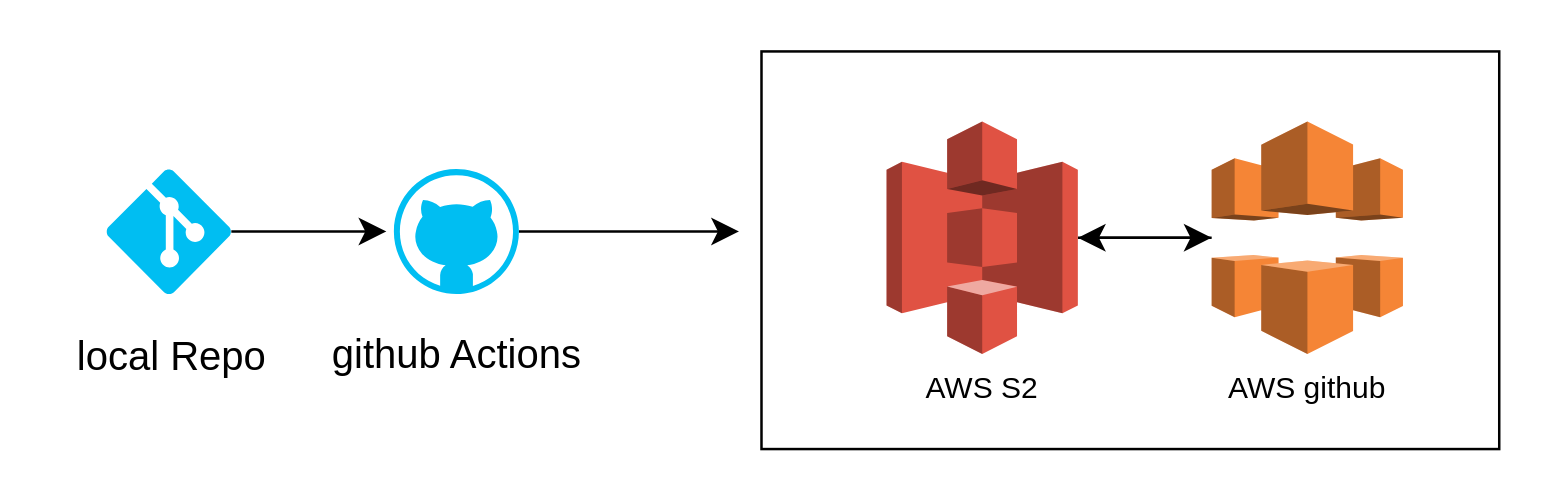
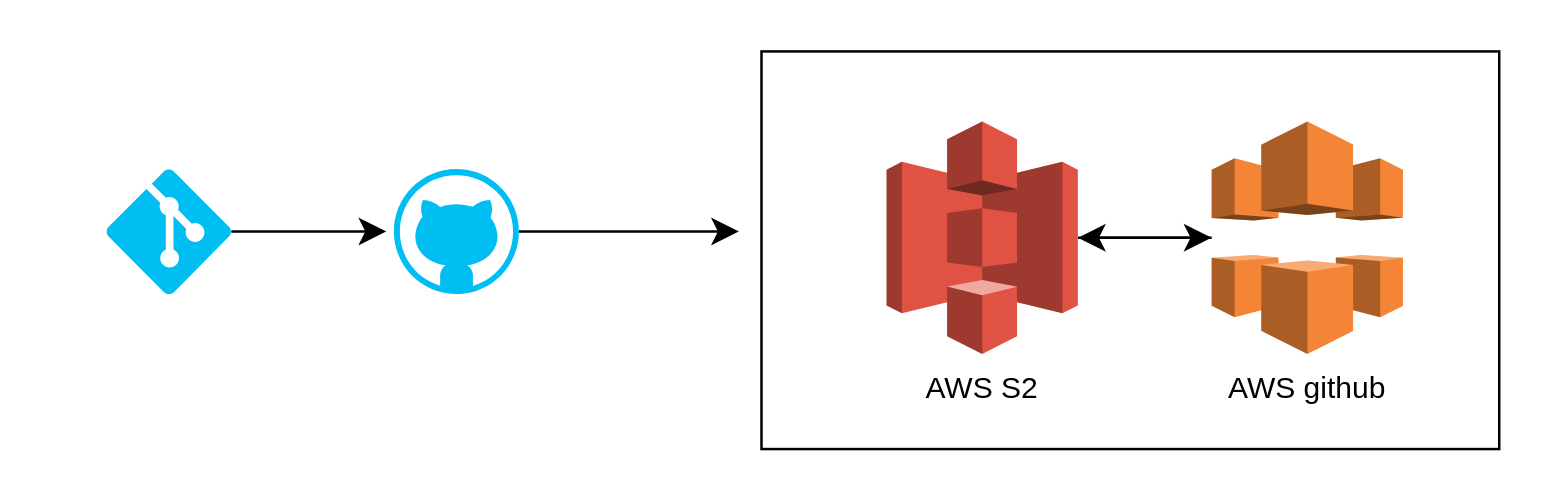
node "github Actions": removed
node "local Repo": removed
